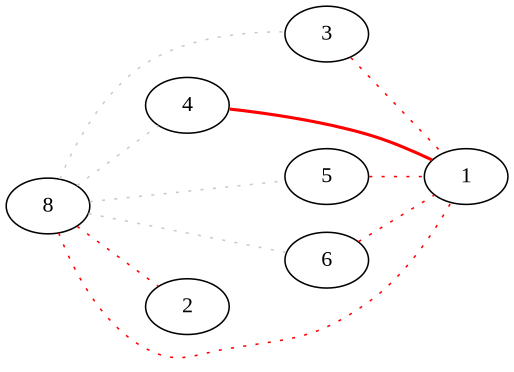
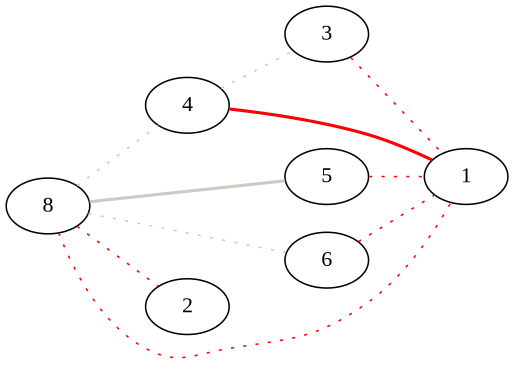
edge "3" -- "8": now "3" -- "4"
edge "5" -- "8": style dotted -> bold
